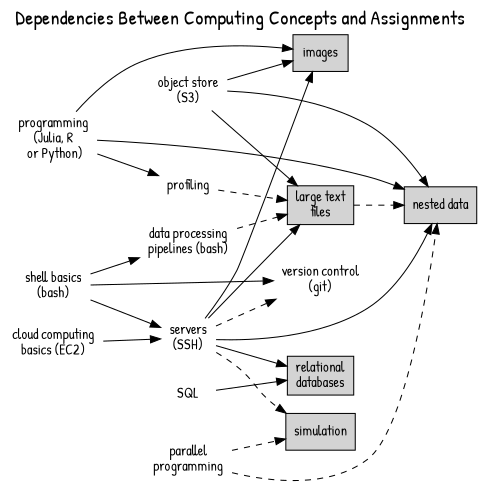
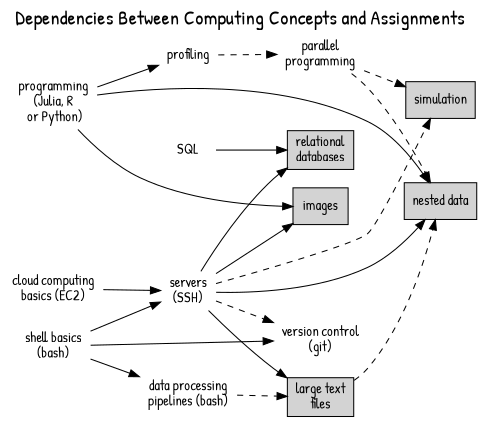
node "object store (S3)": removed
edge "profiling" -> "large text files": now "profiling" -> "parallel programming"
